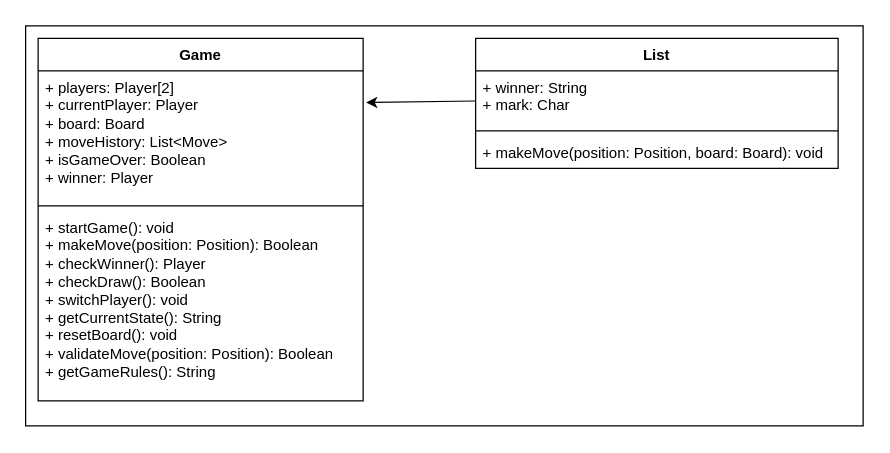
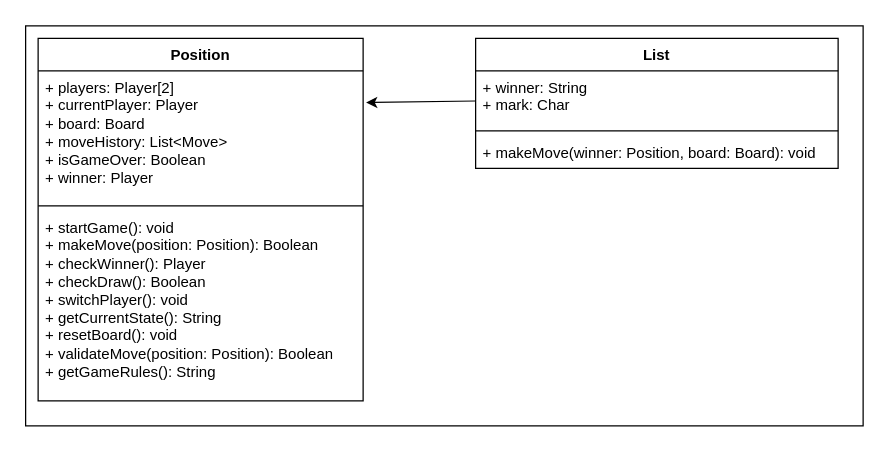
node "Game": label "Game" -> "Position"
node "+ makeMove(position: Position, board: Board): void": label "+ makeMove(position: Position, board: Board): void" -> "+ makeMove(winner: Position, board: Board): void"
